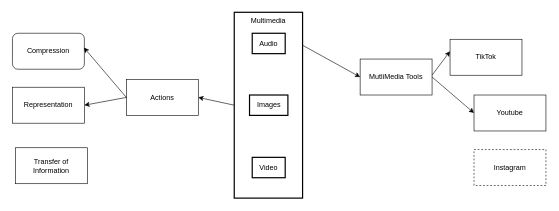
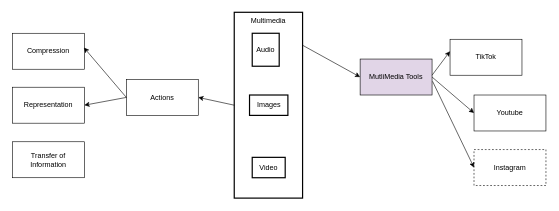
node "Audio": size 33x20 -> 27x33
node "Compression": shape rounded rectangle -> rectangle
node "MutliMedia Tools": fillcolor #ffffff -> #e1d5e7
edge "MutliMedia Tools" -> "Instagram": added
node "Transfer of Information": moved (51, 166) -> (48, 160)
